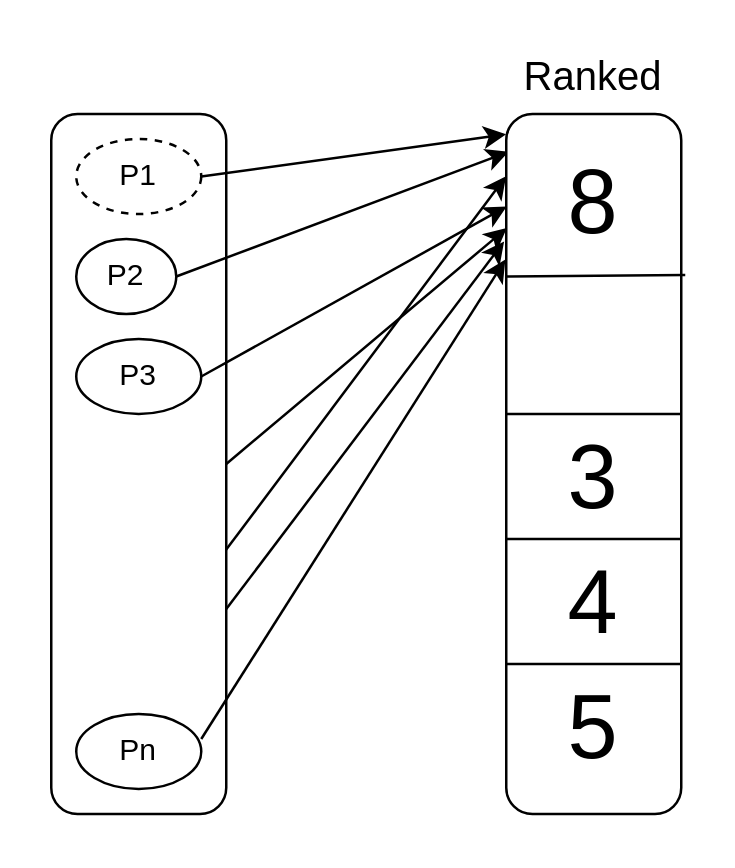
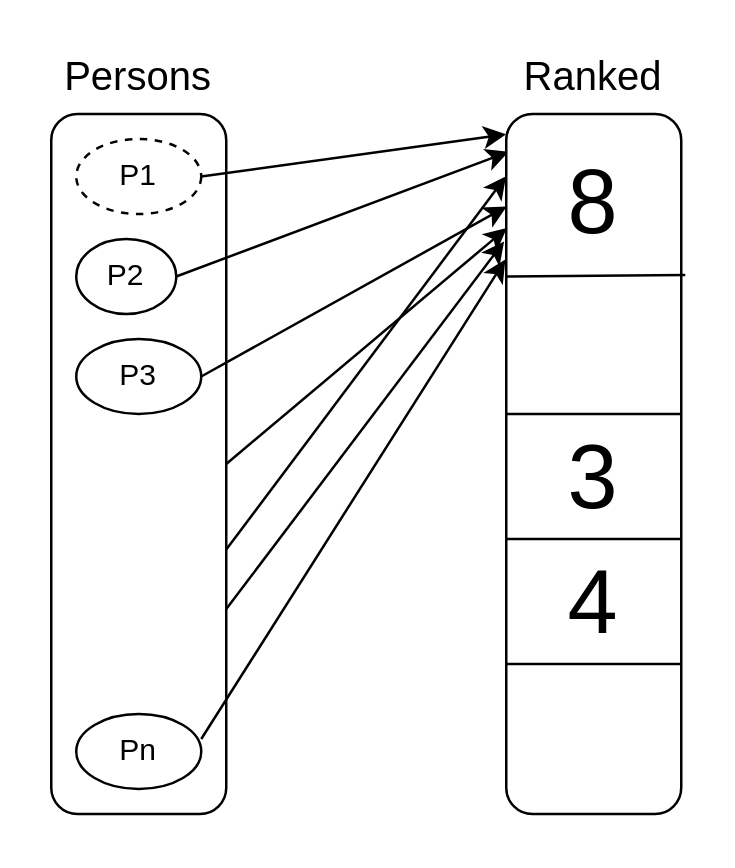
node "Persons": added
node "5": removed
